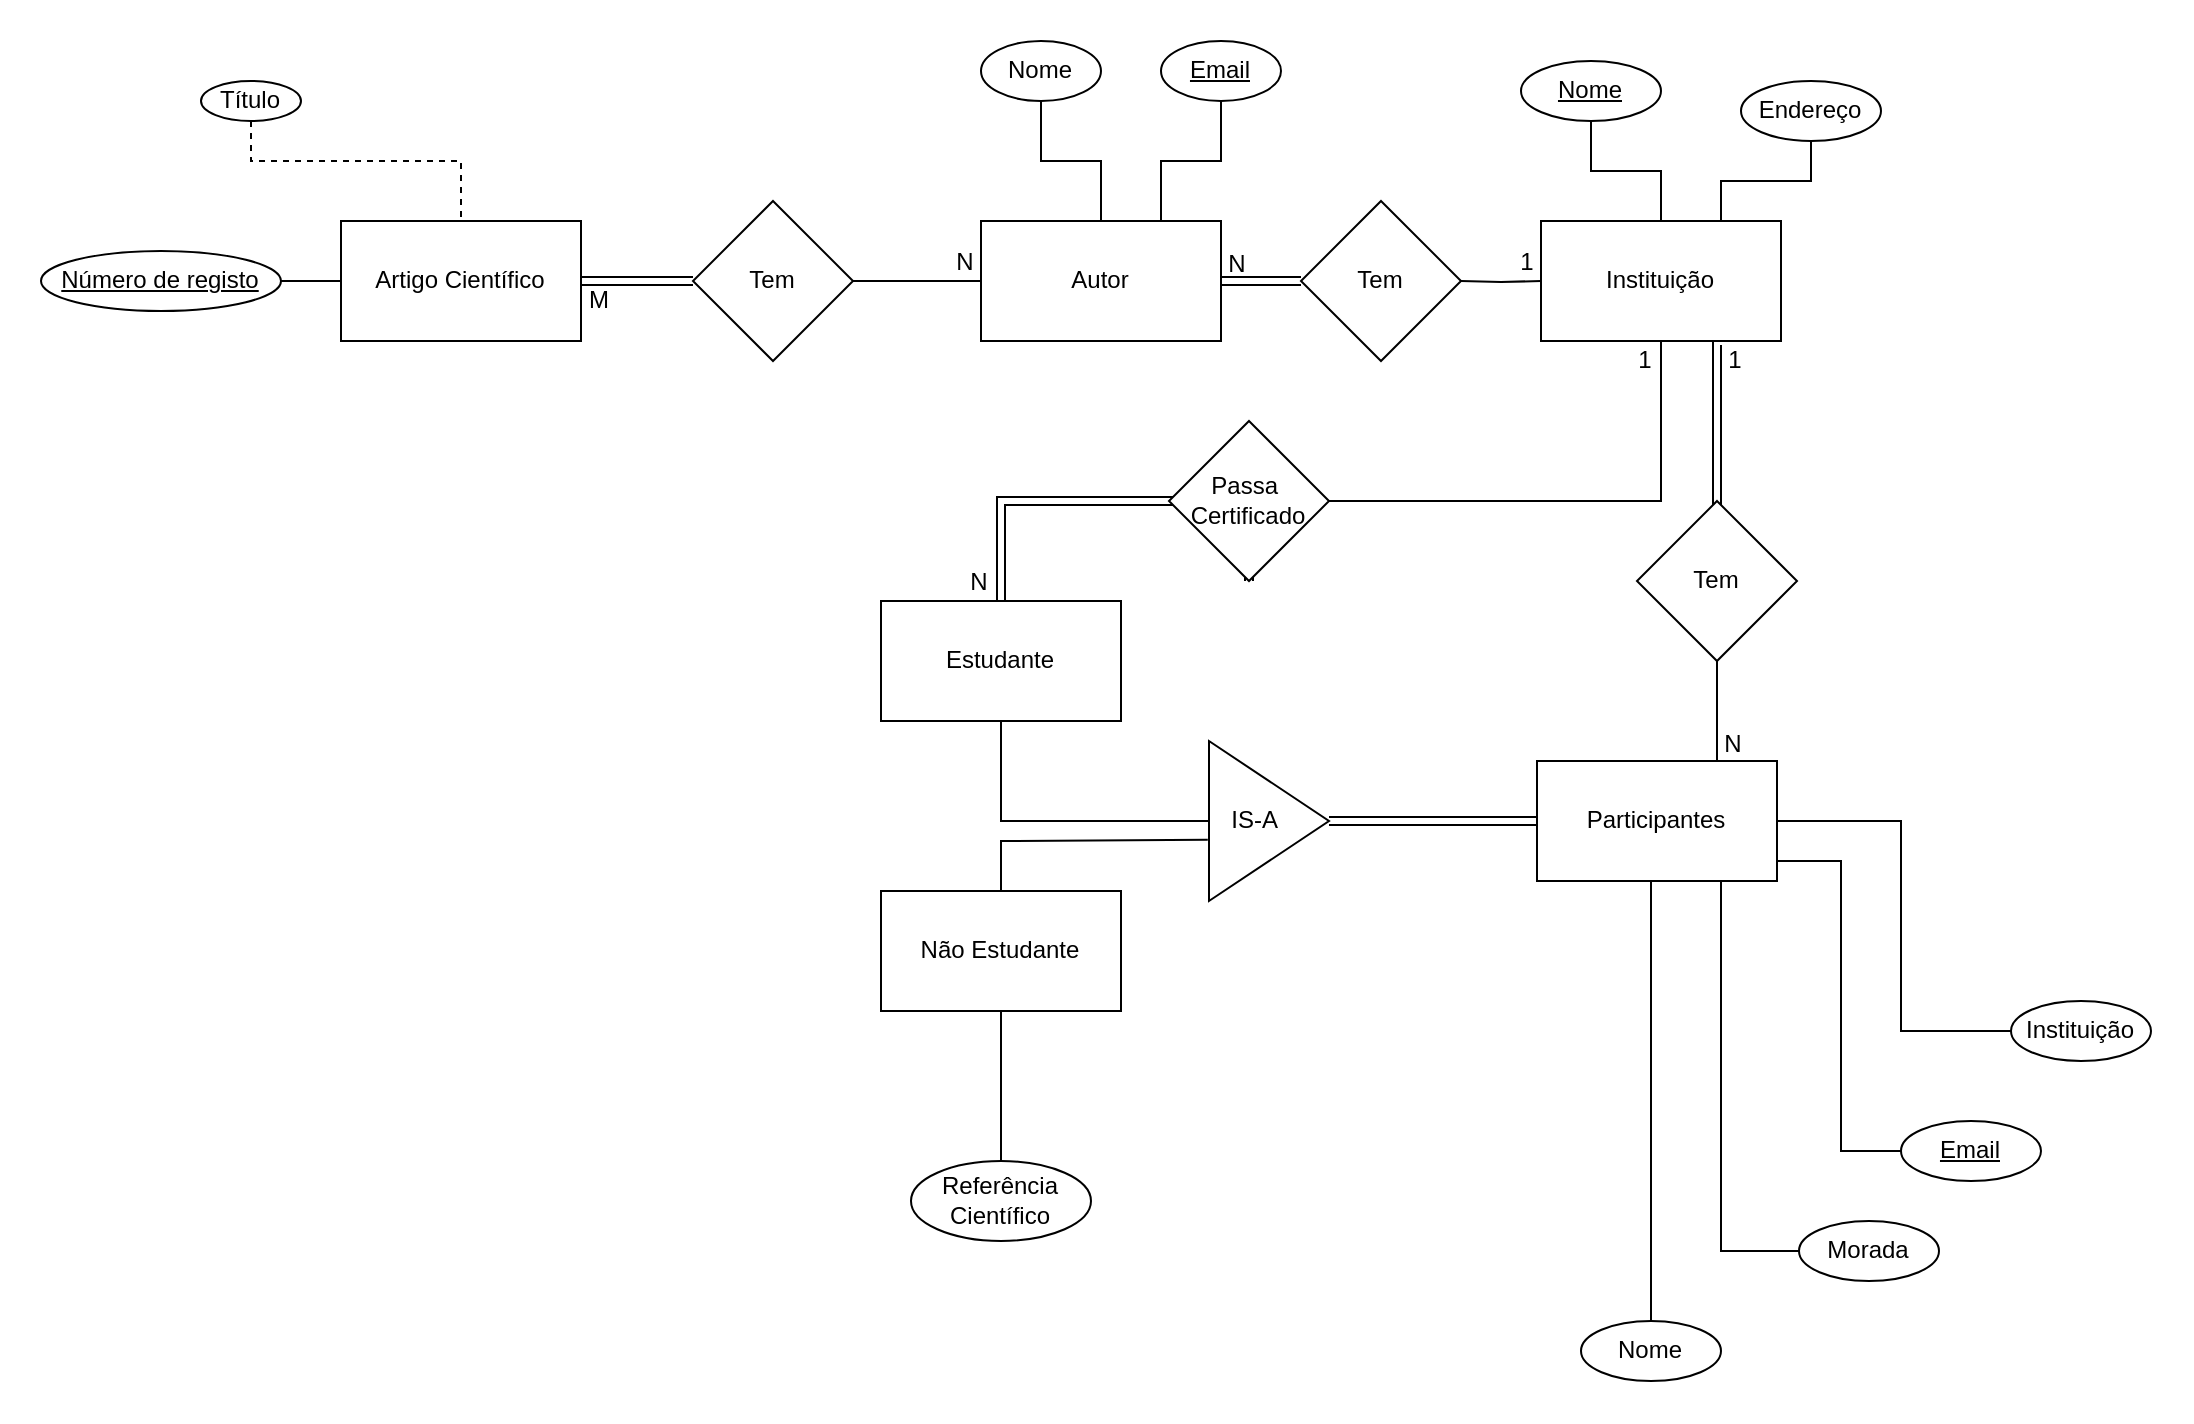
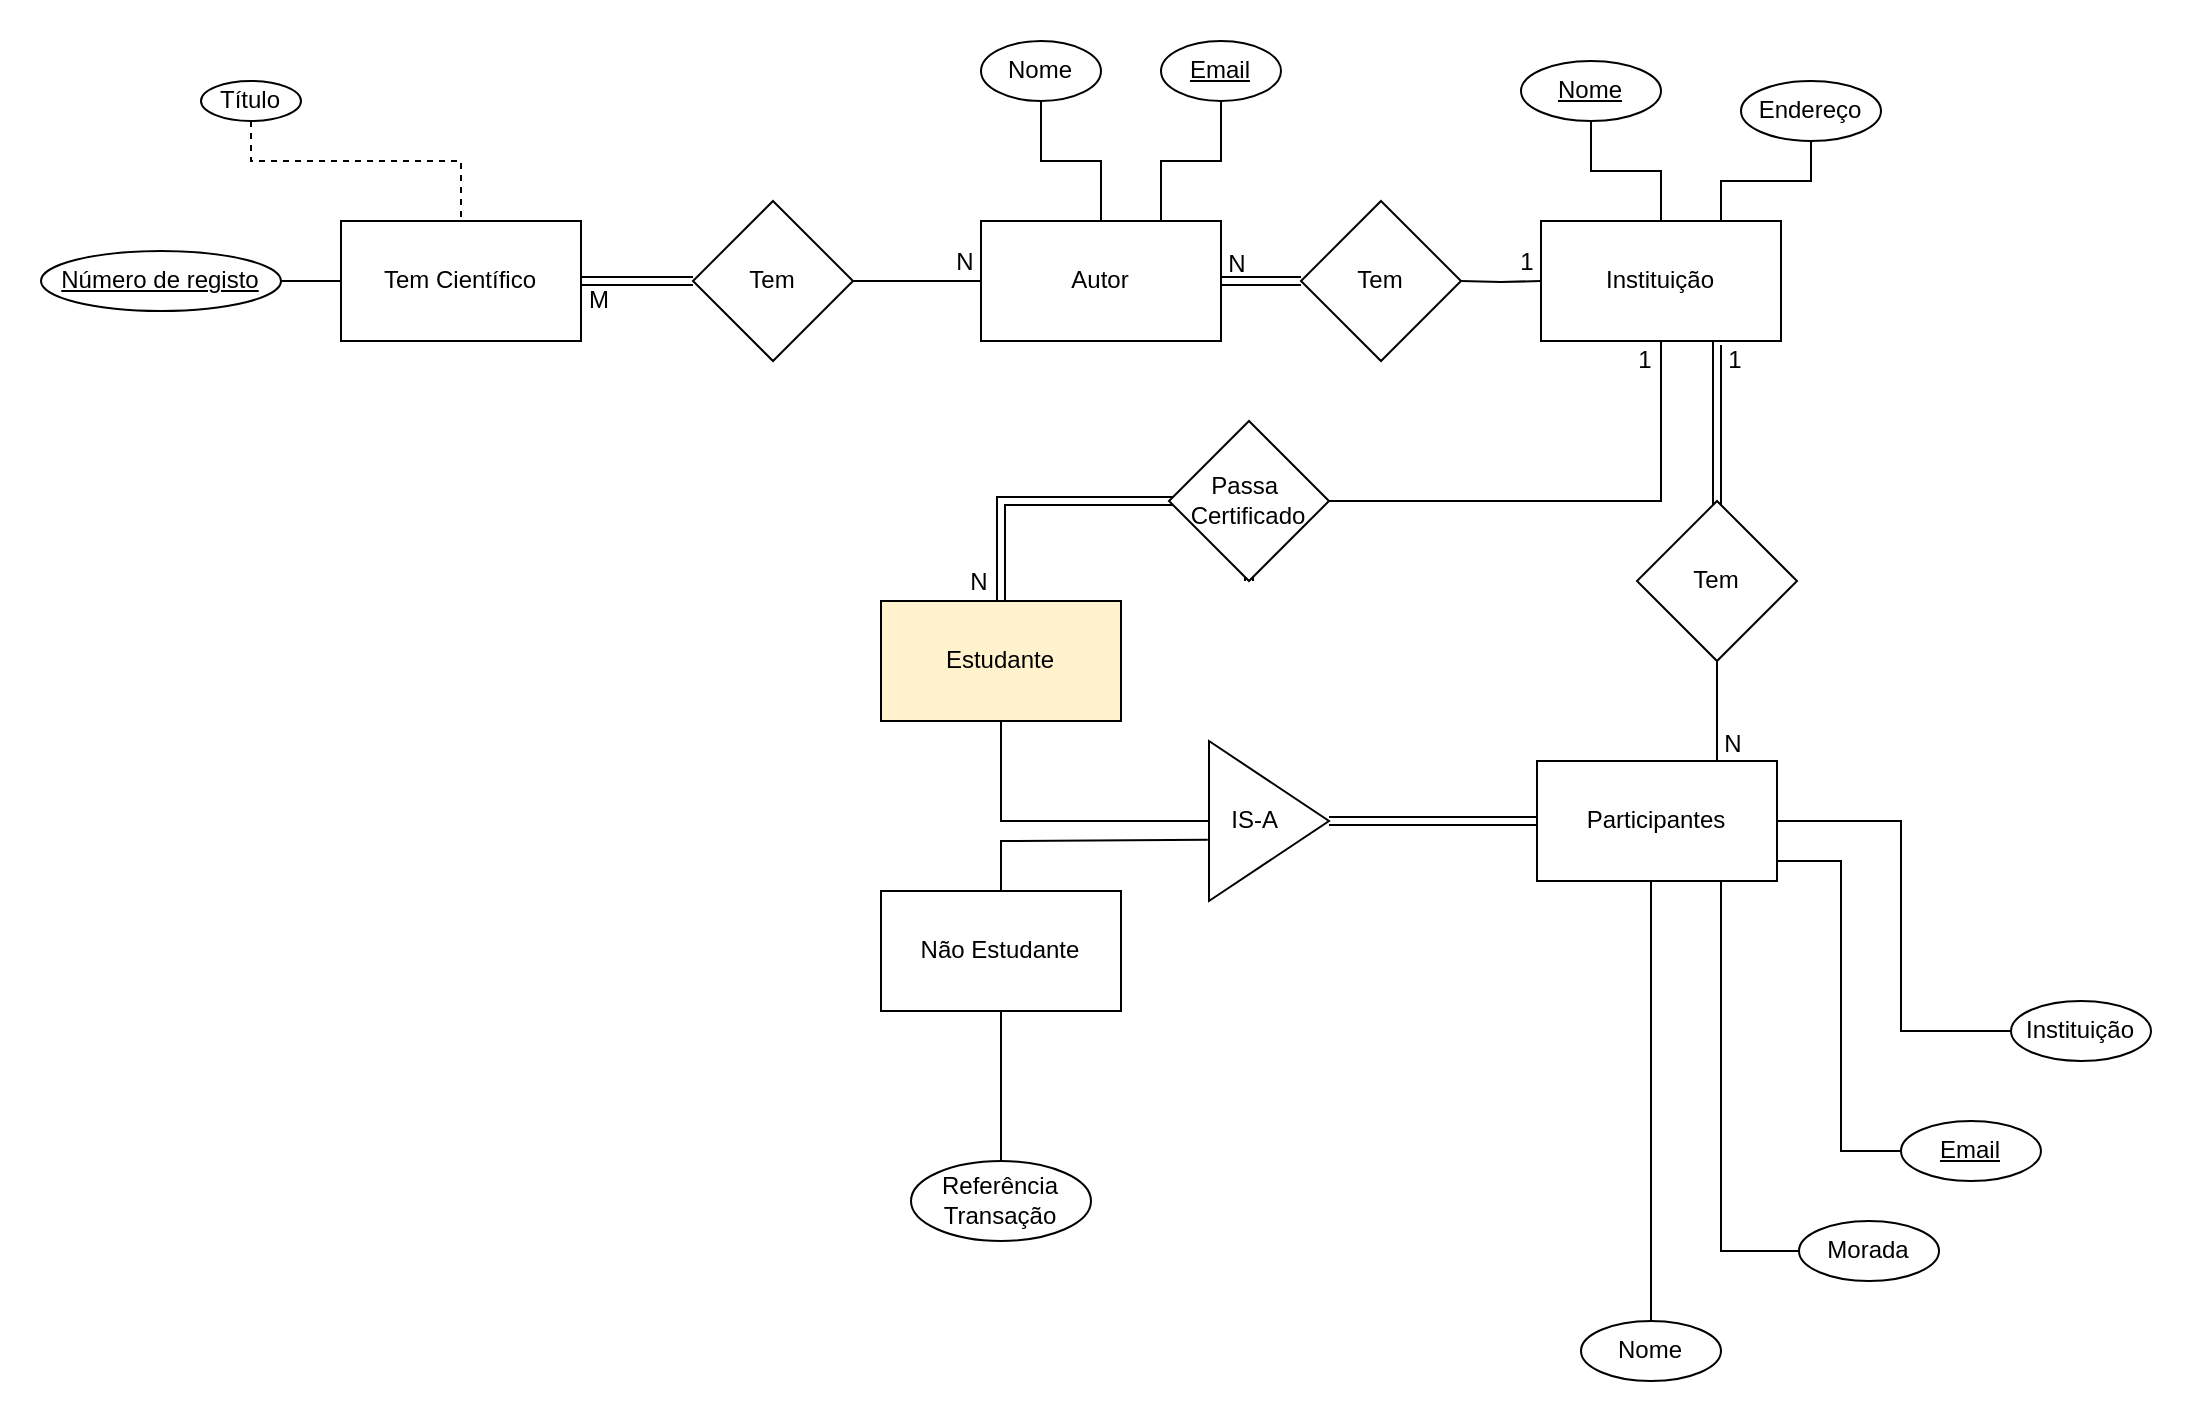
node "Artigo Científico": label "Artigo Científico" -> "Tem Científico"
node "Estudante": fillcolor #ffffff -> #fff2cc
node "Referência Científico": label "Referência Científico" -> "Referência Transação"
